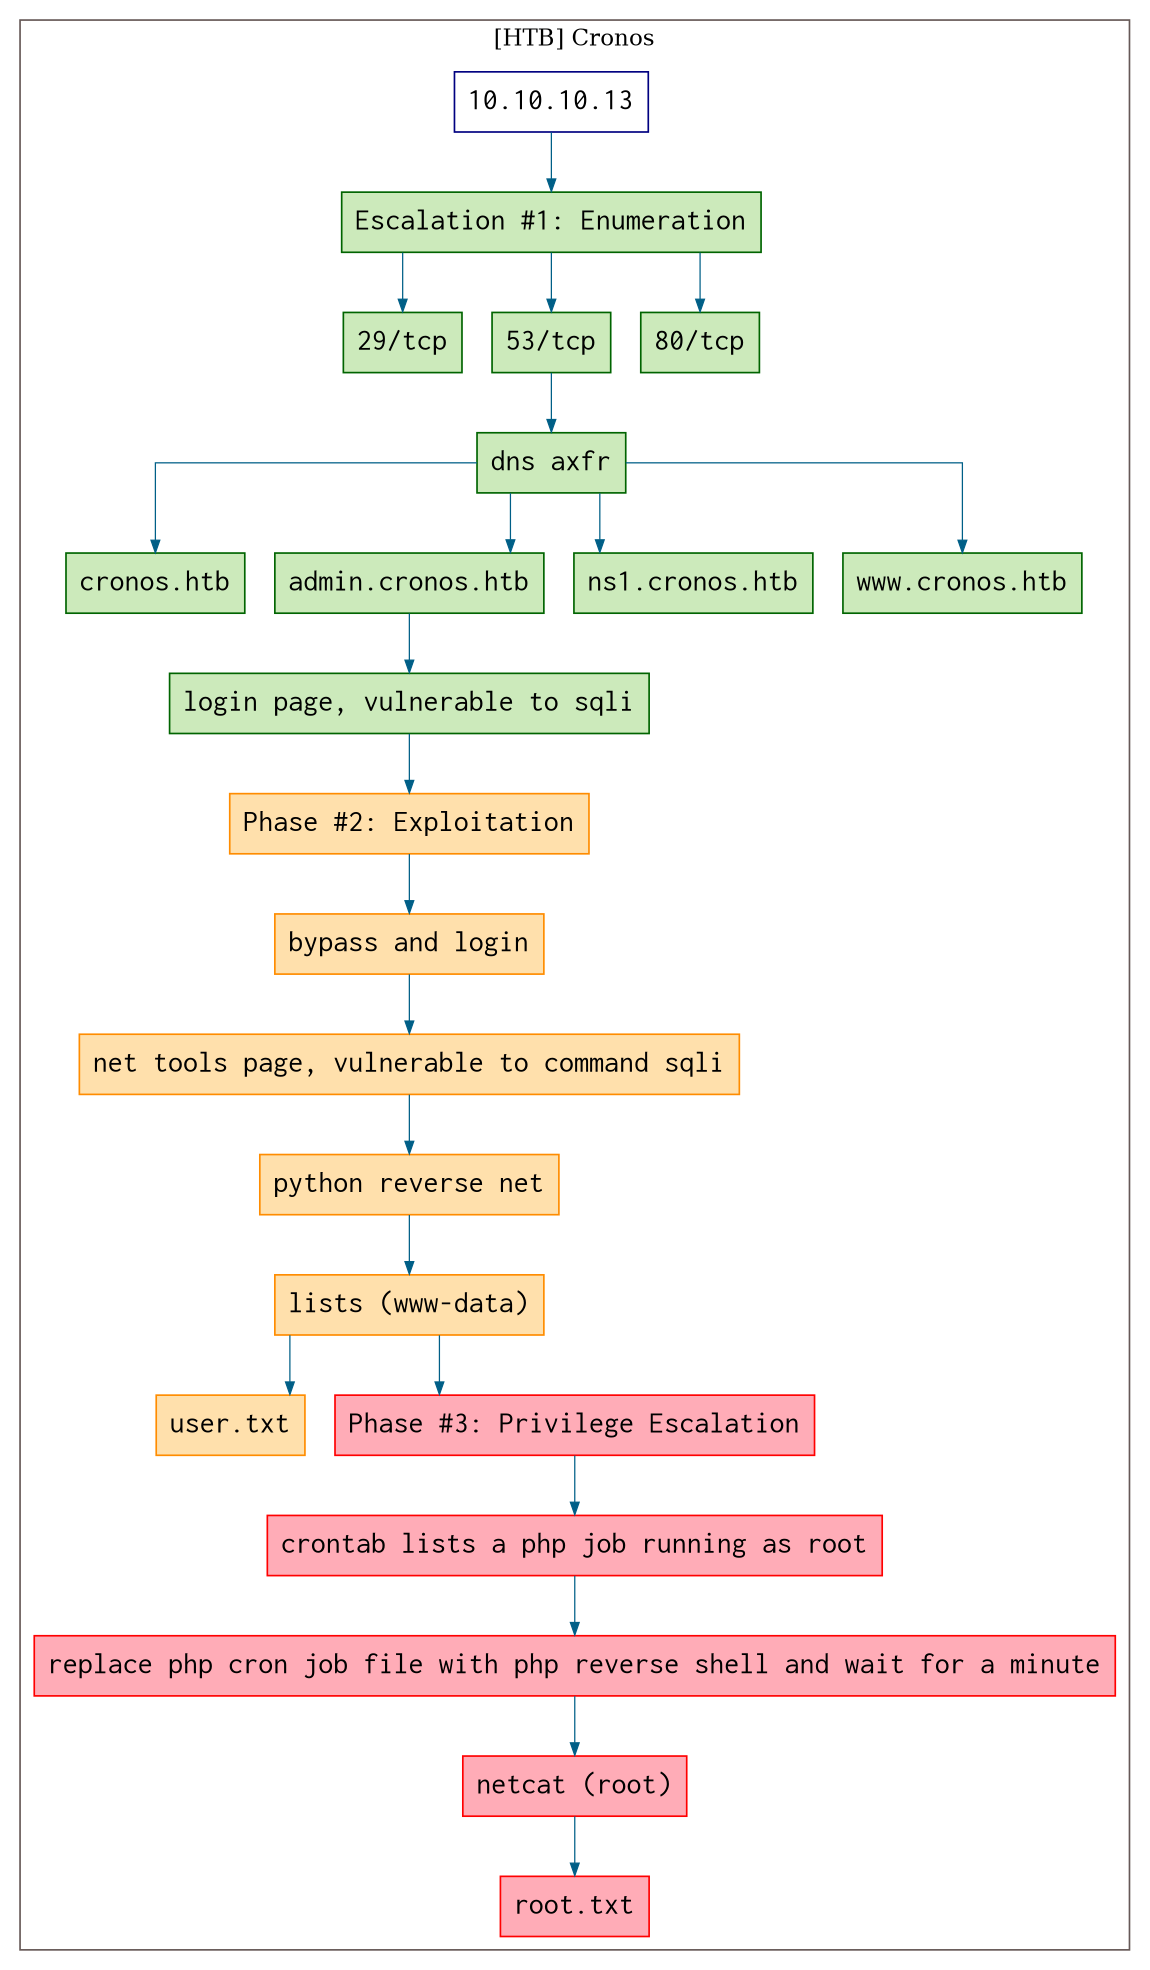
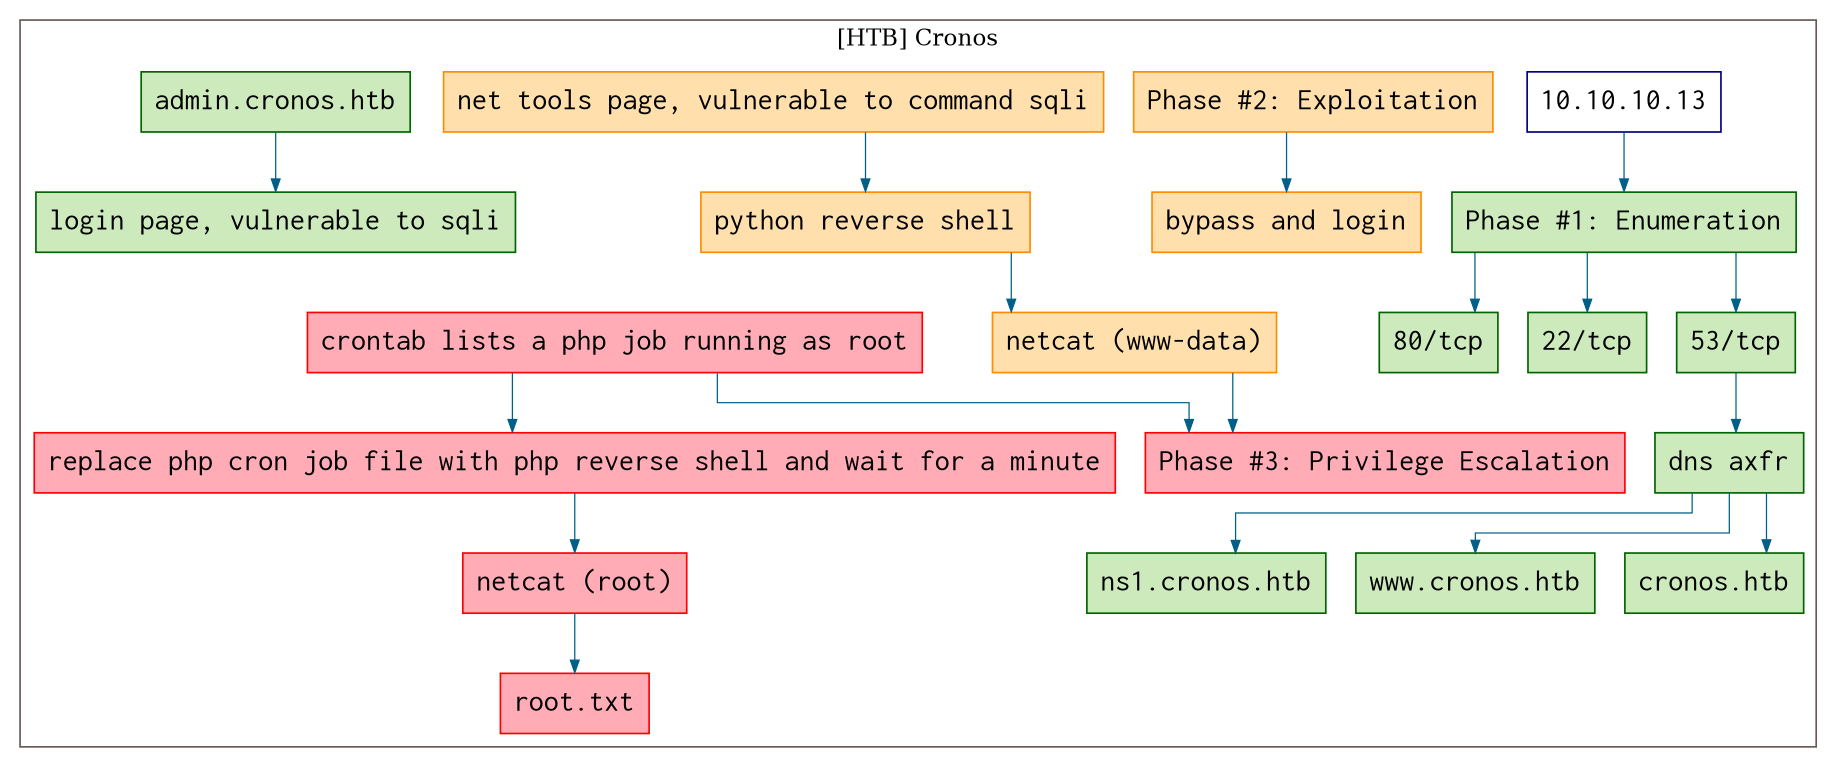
node "Escalation #1: Enumeration": label "Escalation #1: Enumeration" -> "Phase #1: Enumeration"
node "29/tcp": label "29/tcp" -> "22/tcp"
edge "dns axfr" -> "admin.cronos.htb": removed
edge "login page, vulnerable to sqli" -> "Phase #2: Exploitation": removed
edge "bypass and login" -> "net tools page, vulnerable to command sqli": removed
node "python reverse net": label "python reverse net" -> "python reverse shell"
node "lists (www-data)": label "lists (www-data)" -> "netcat (www-data)"
node "user.txt": removed
edge "Phase #3: Privilege Escalation" -> "crontab lists a php job running as root": reversed
